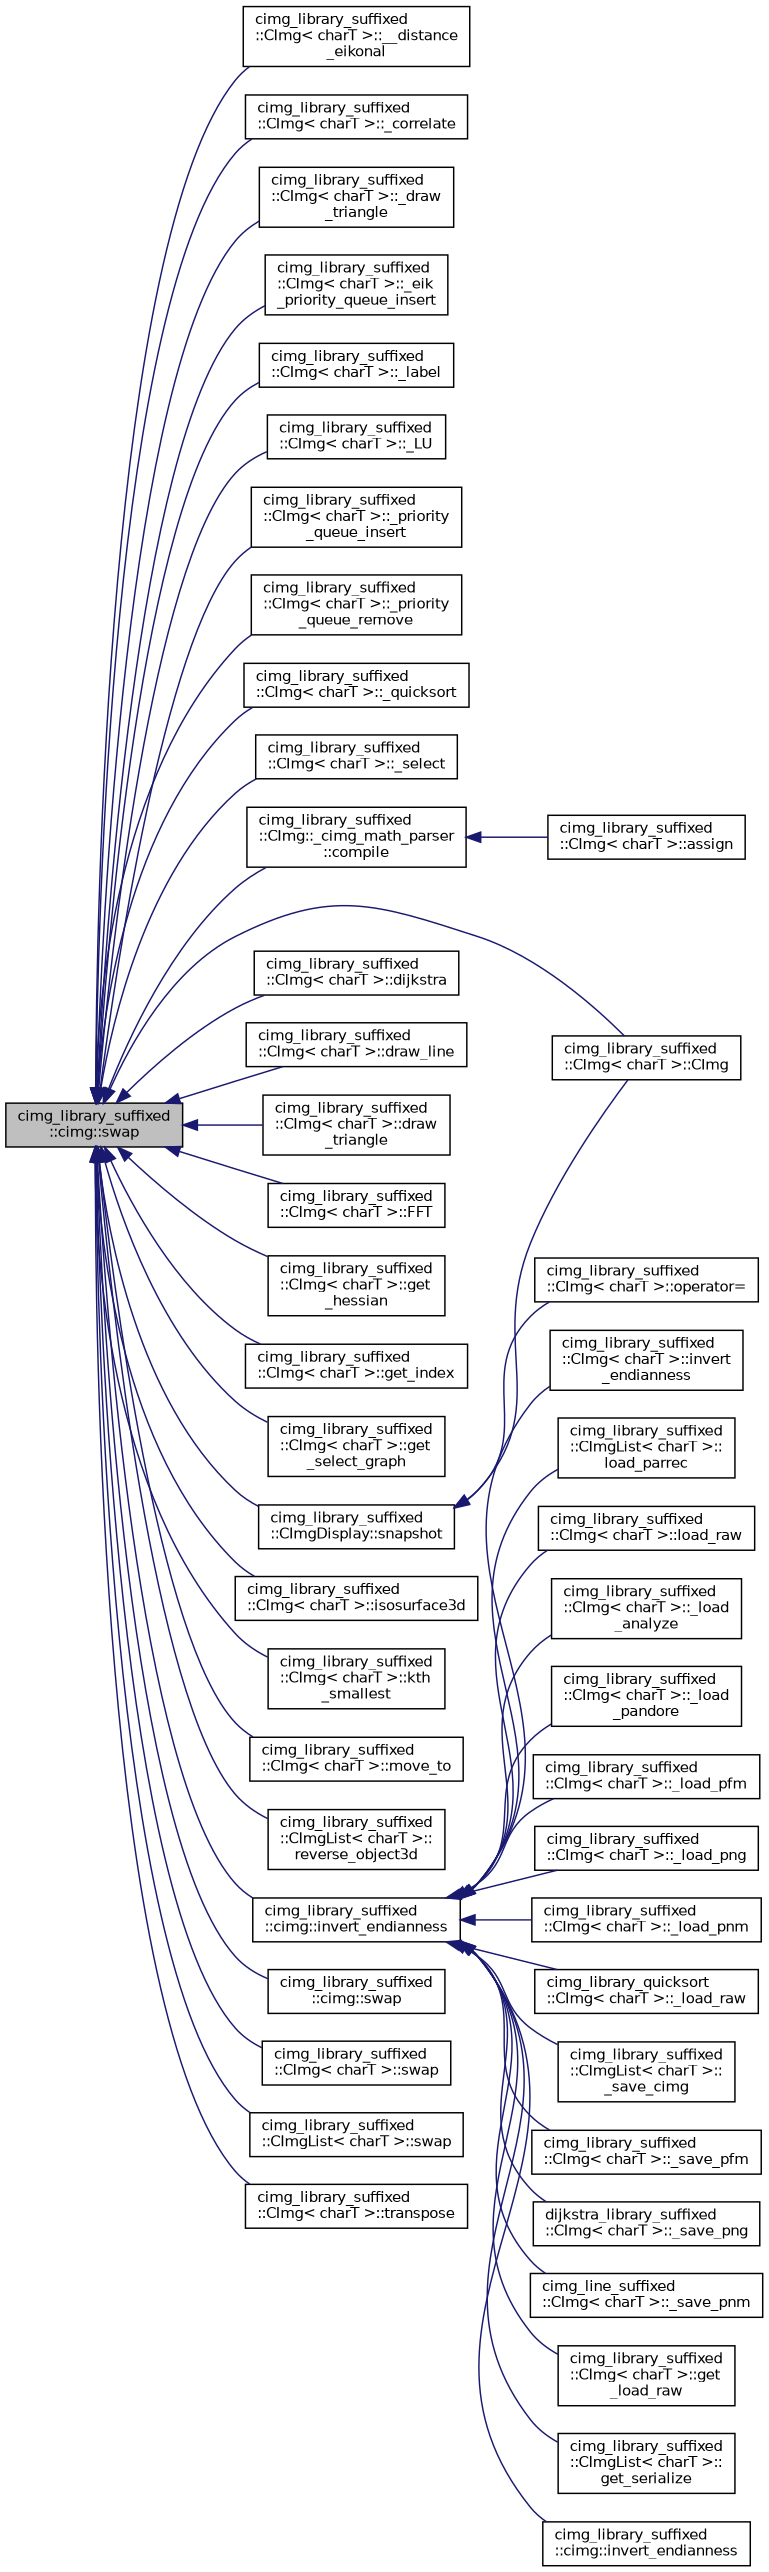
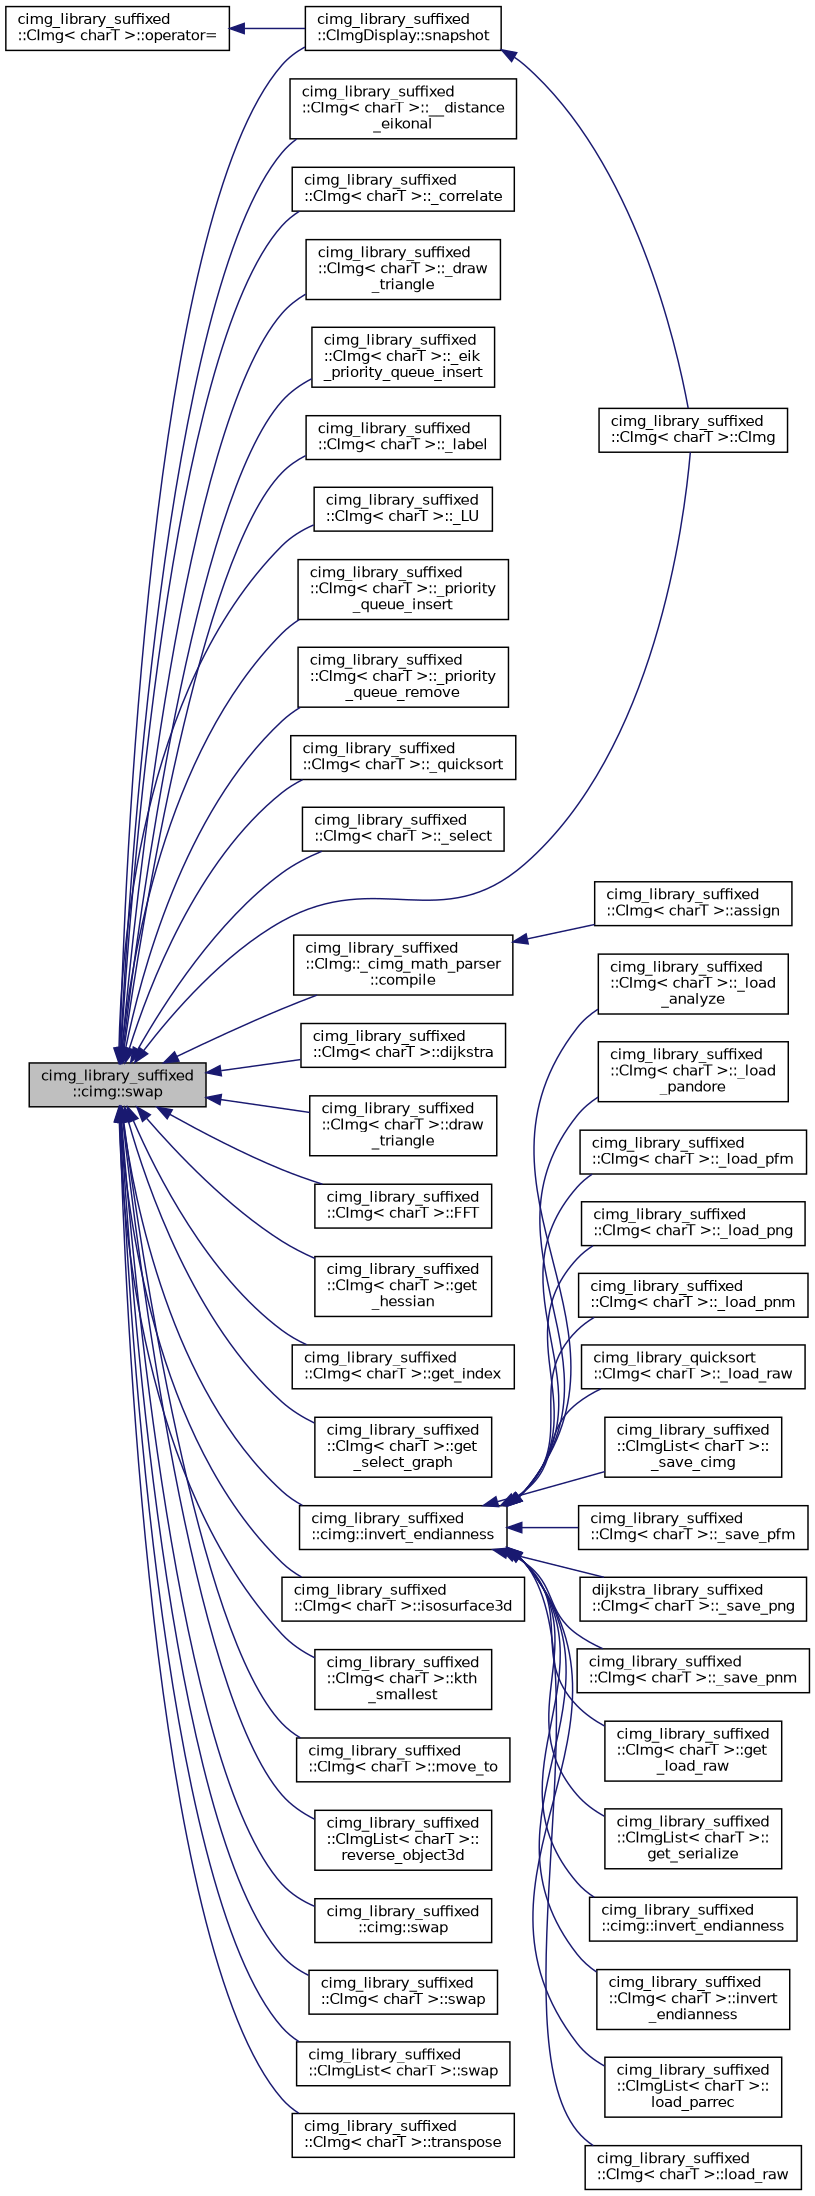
node "cimg_library_suffixed ::CImg< charT >::draw_line": removed
edge "cimg_library_suffixed ::CImg< charT >::operator=" -> "cimg_library_suffixed ::CImgDisplay::snapshot": reversed
node "cimg_line_suffixed ::CImg< charT >::_save_pnm": label "cimg_line_suffixed ::CImg< charT >::_save_pnm" -> "cimg_library_suffixed ::CImg< charT >::_save_pnm"
